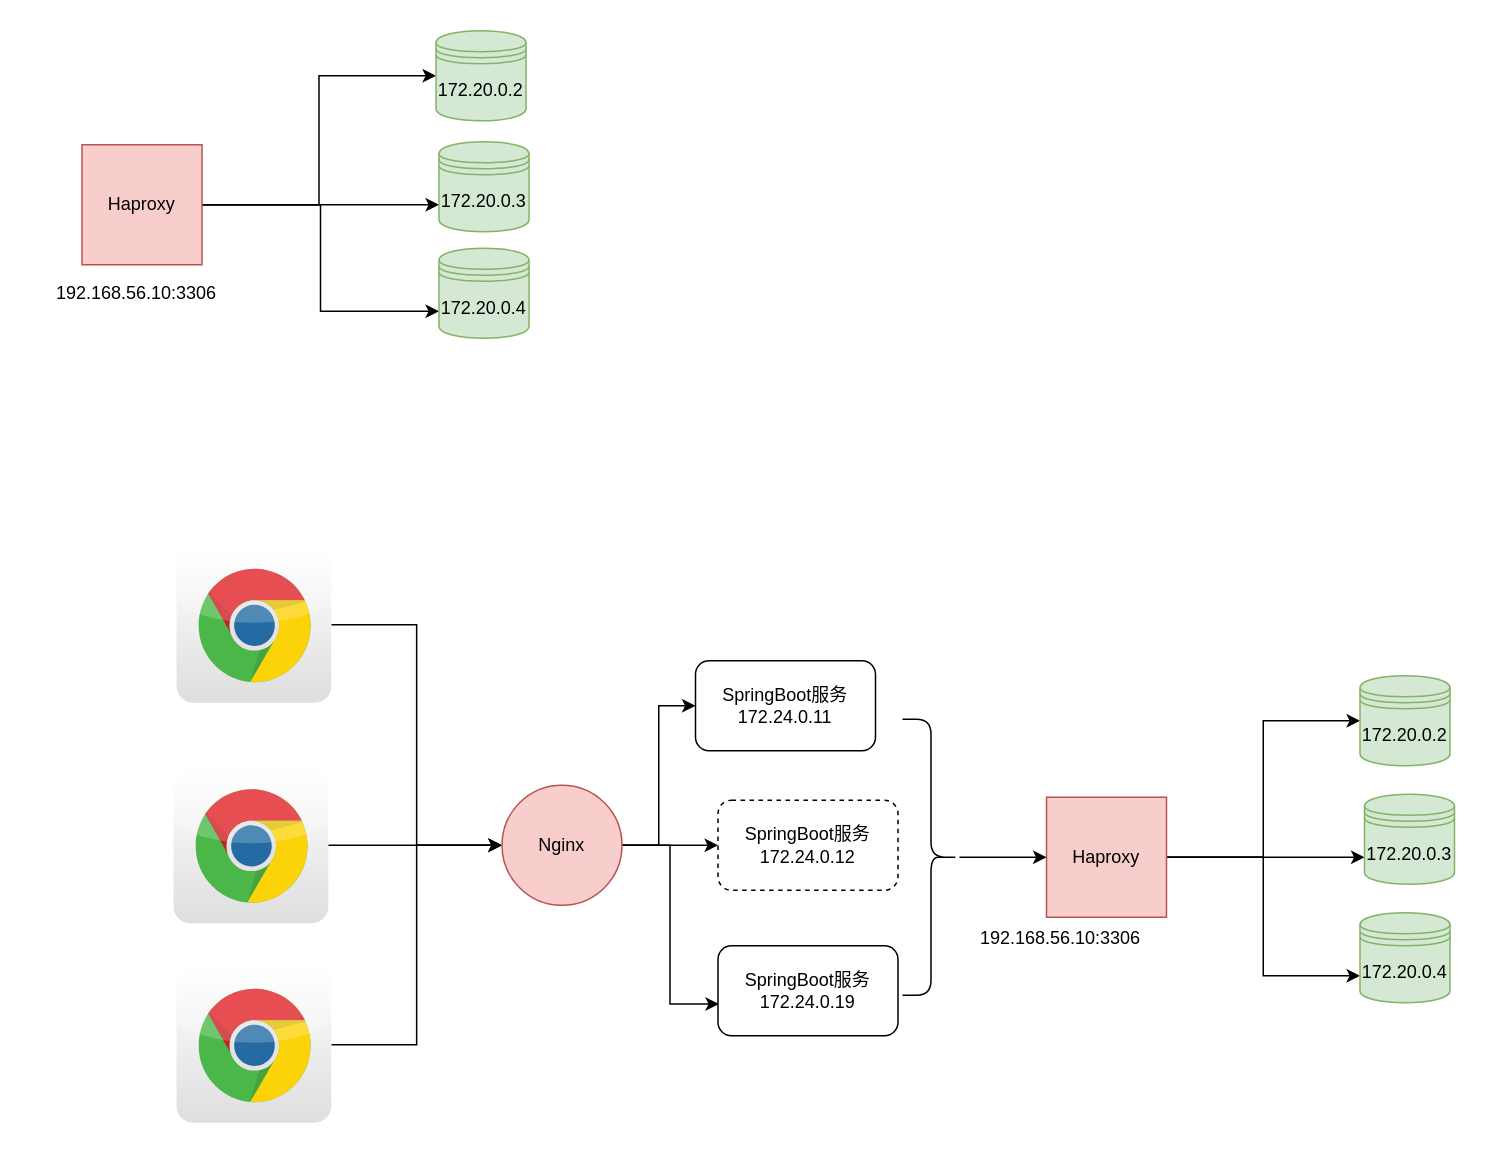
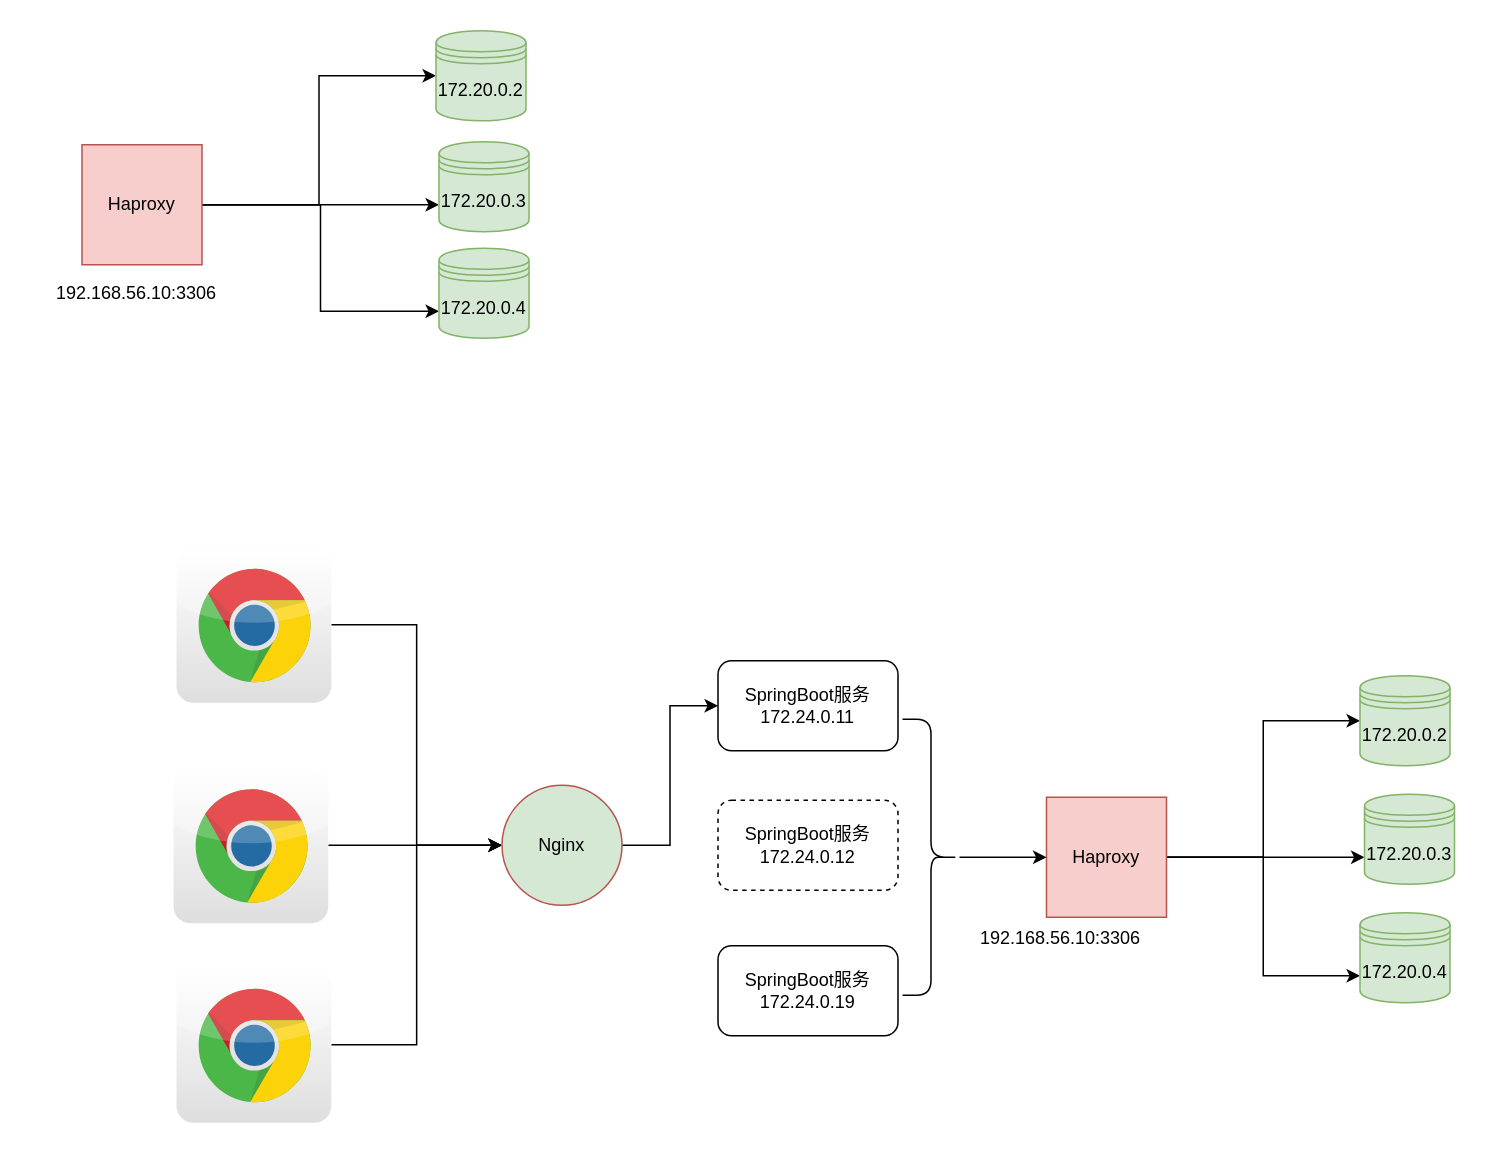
node "SpringBoot服务 172.24.0.11": moved (785, 706) -> (808, 706)
node "Nginx": fillcolor #f8cecc -> #d5e8d4
edge "Nginx" -> "SpringBoot服务 172.24.0.12": removed
edge "Nginx" -> "SpringBoot服务 172.24.0.19": removed
